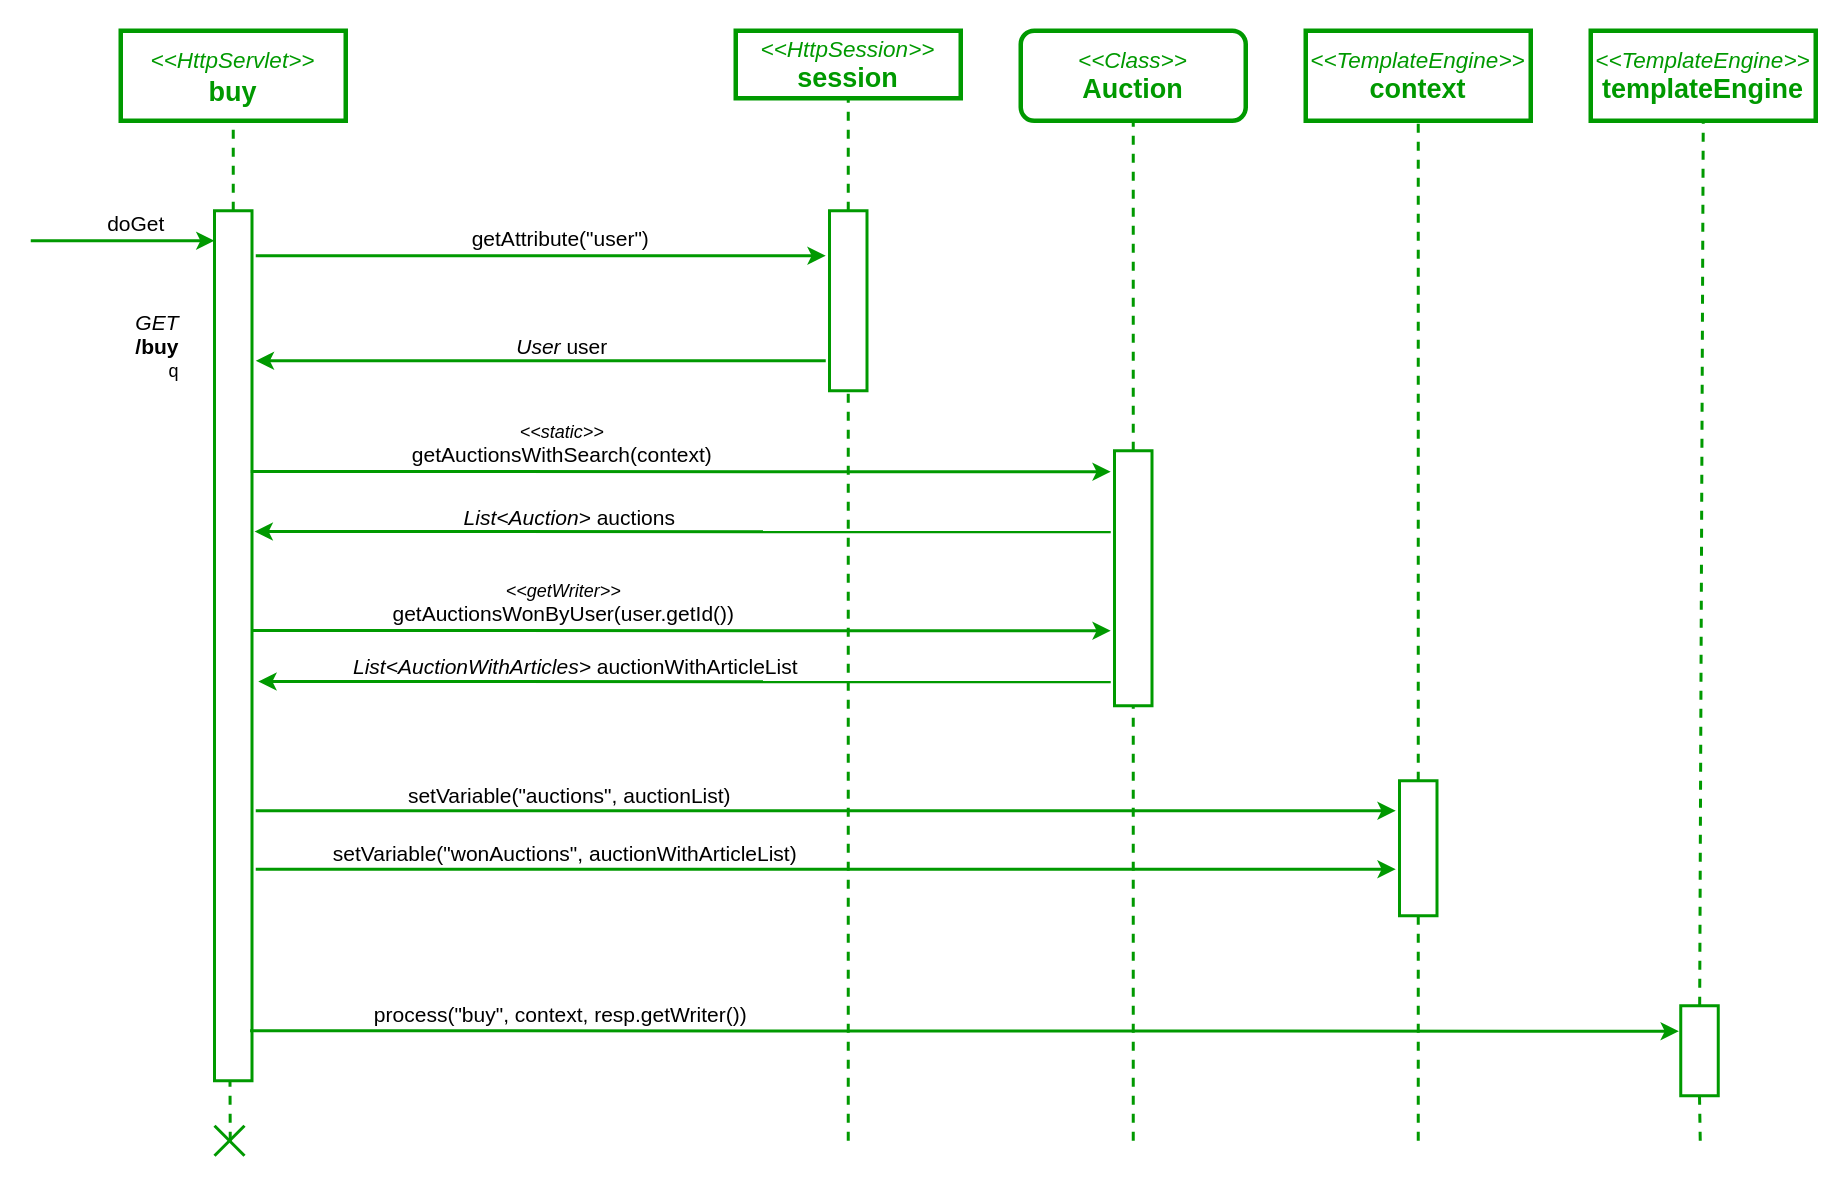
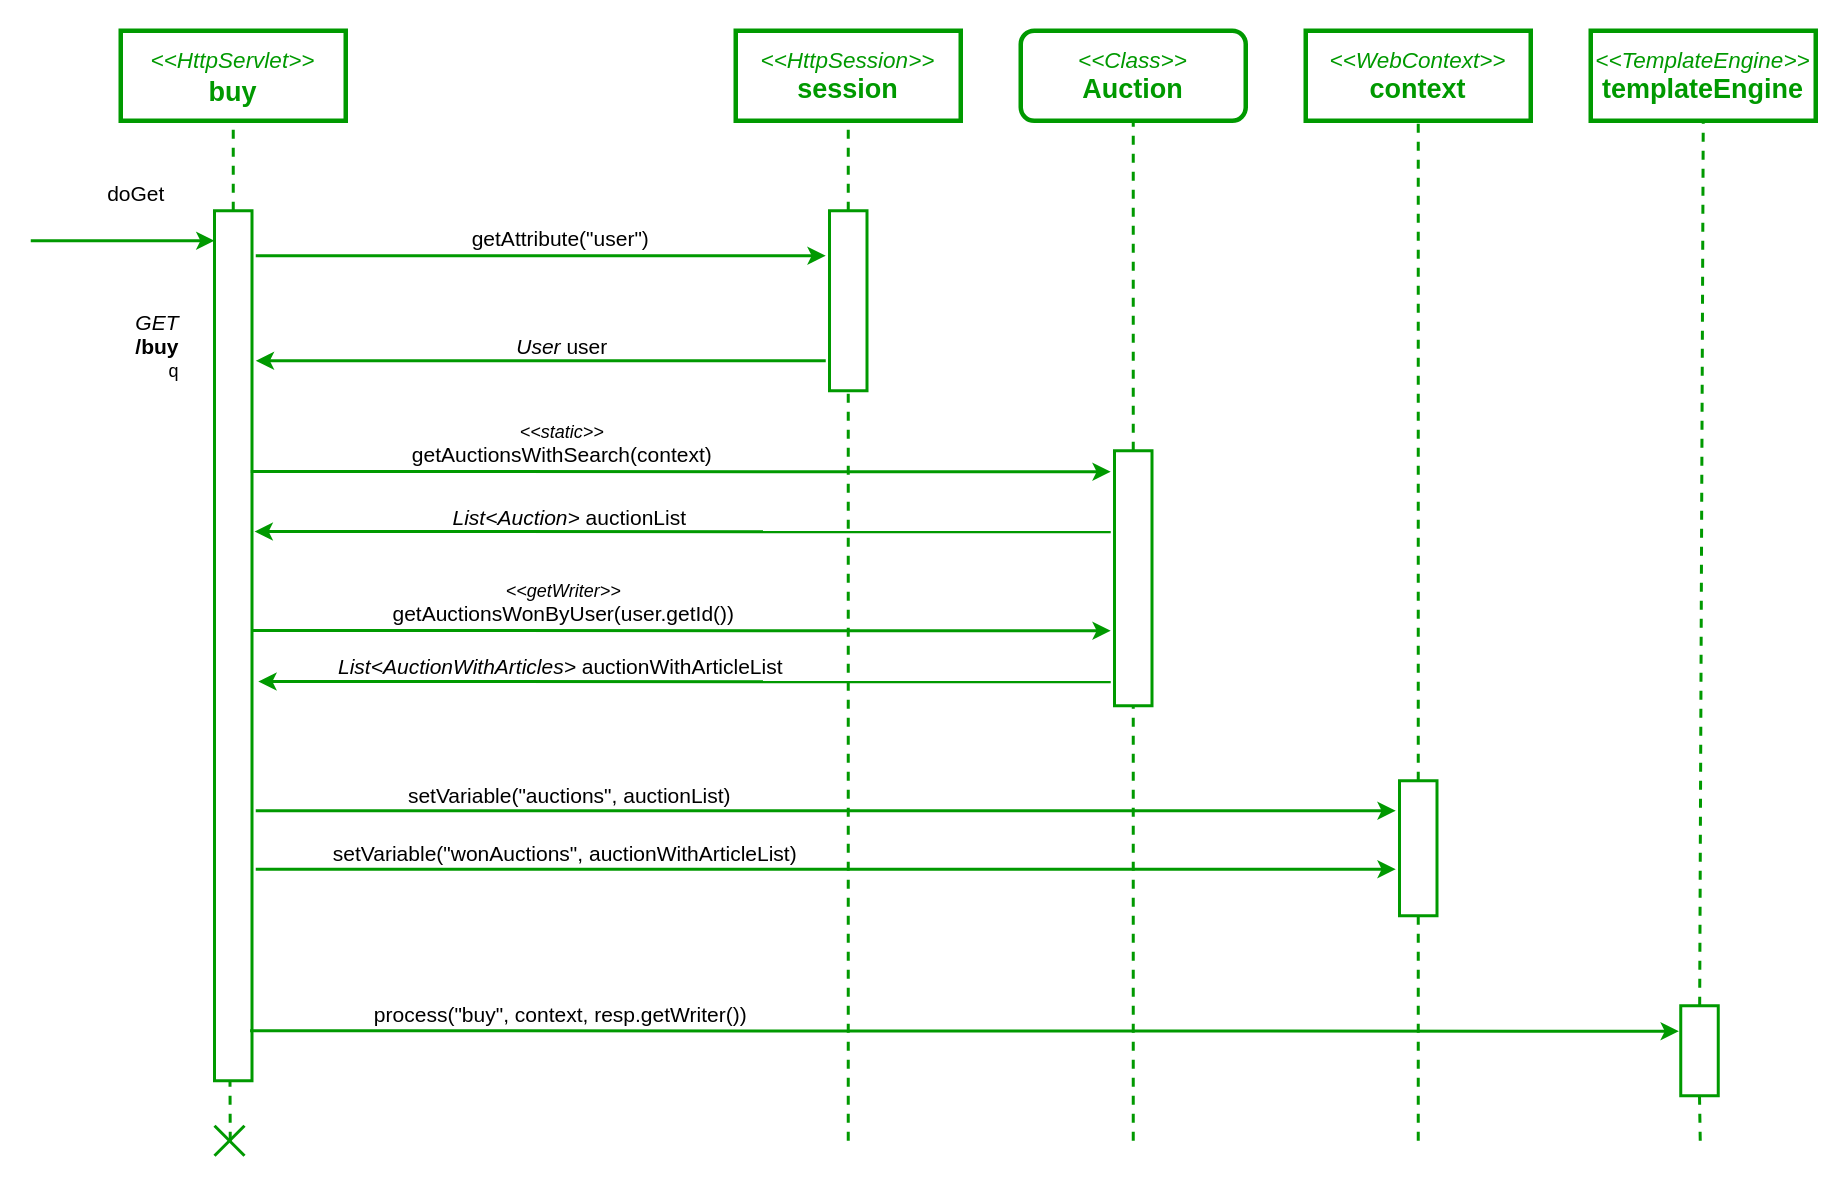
node "<<HttpSession>> session": size 225x68 -> 225x90
node "<<TemplateEngine>> context": label "<<TemplateEngine>> context" -> "<<WebContext>> context"
node "doGet": moved (136, 224) -> (136, 194)
node "List<Auction> auctions": label "List<Auction> auctions" -> "List<Auction> auctionList"
node "List<AuctionWithArticles> auctionWithArticleList": moved (575, 667) -> (560, 667)
